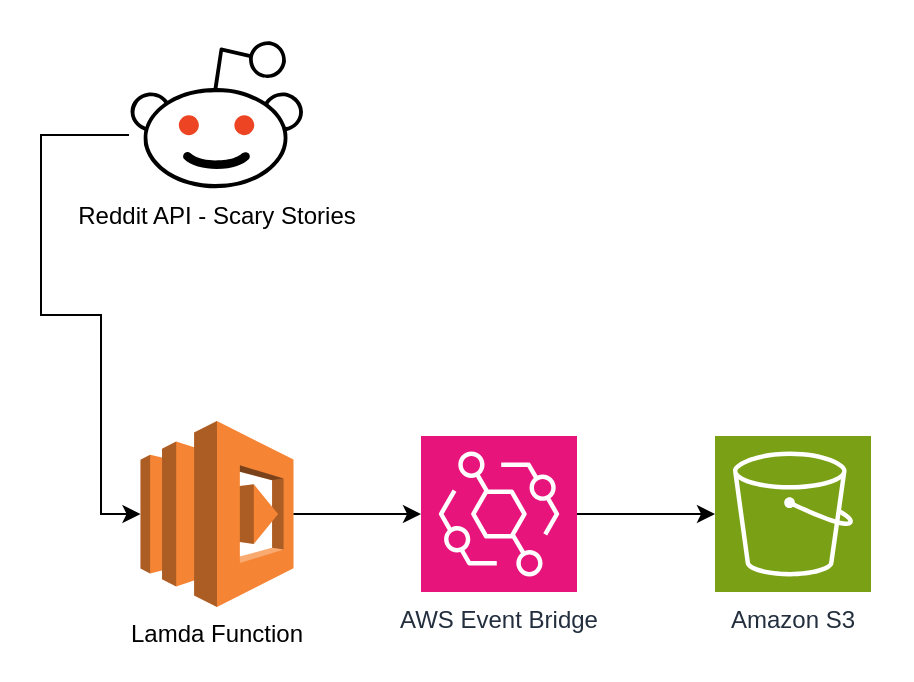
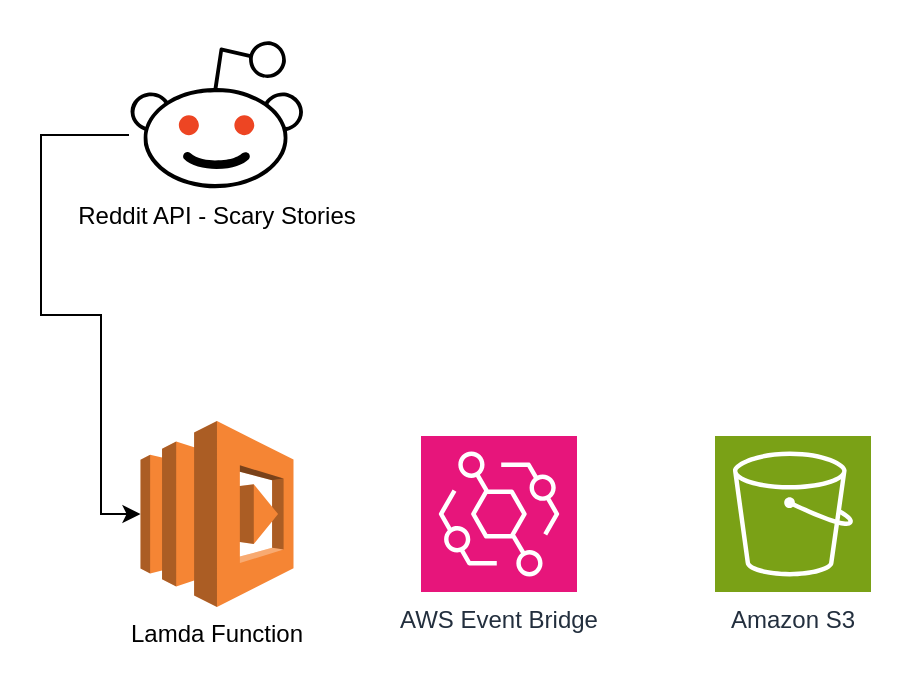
edge "Lamda Function" -> "AWS Event Bridge": removed
edge "AWS Event Bridge" -> "Amazon S3": removed
